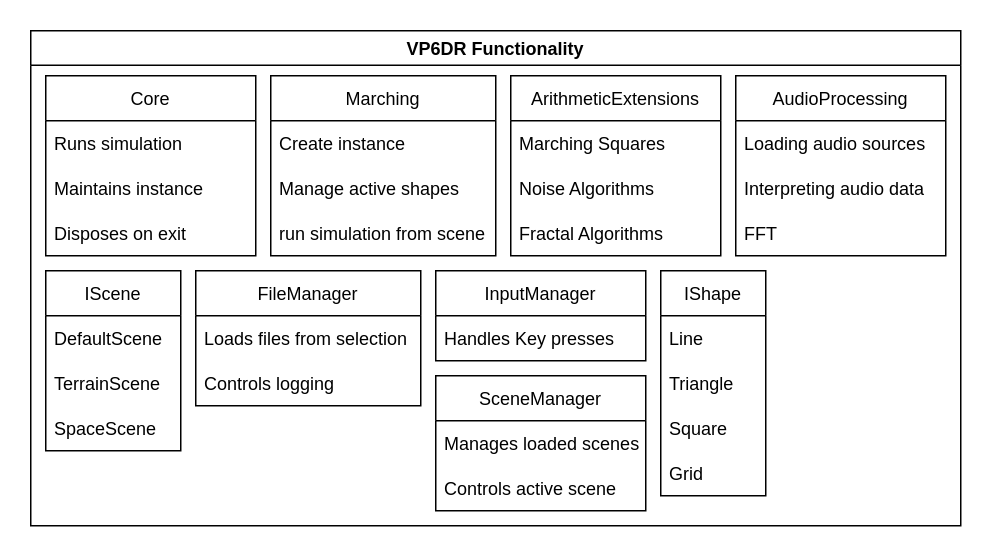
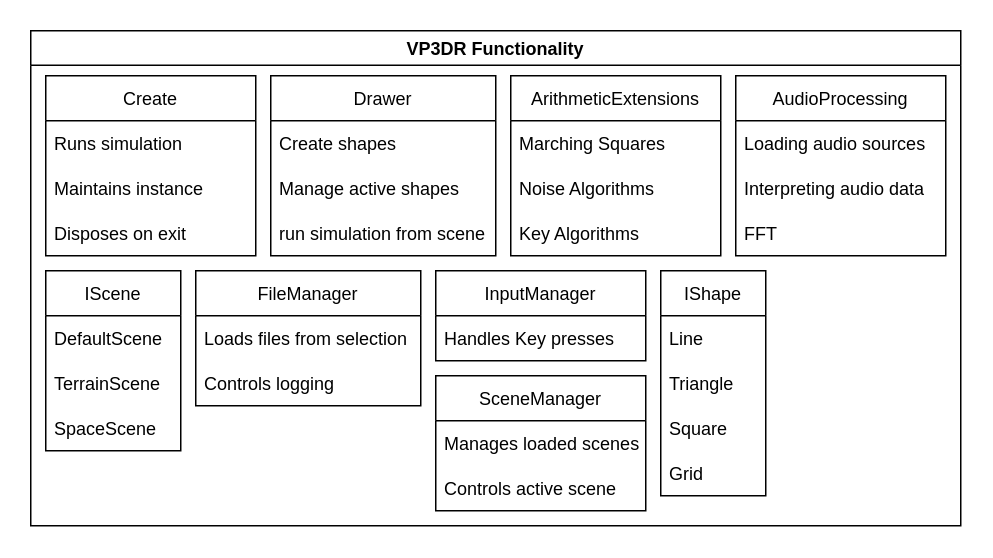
node "VP6DR Functionality": label "VP6DR Functionality" -> "VP3DR Functionality"
node "Core": label "Core" -> "Create"
node "Marching": label "Marching" -> "Drawer"
node "Create instance": label "Create instance" -> "Create shapes"
node "Fractal Algorithms": label "Fractal Algorithms" -> "Key Algorithms"
